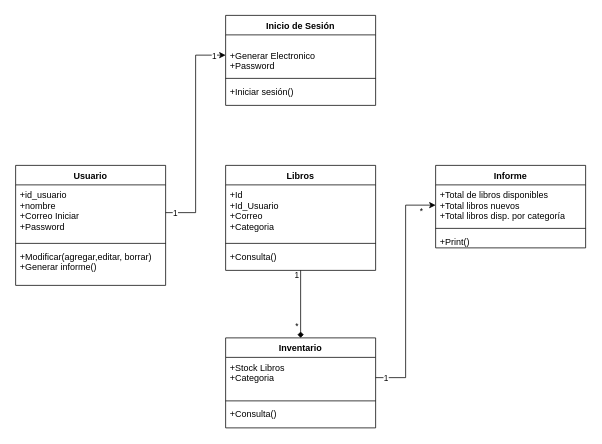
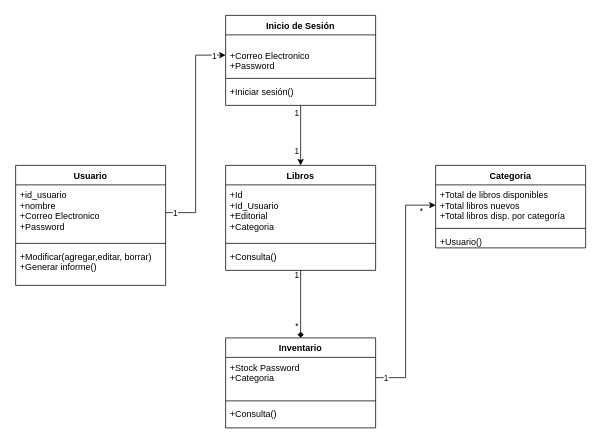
node "+Generar Electronico +Password": label "+Generar Electronico +Password" -> "+Correo Electronico +Password"
edge "Inicio de Sesión" -> "Libros": added, labels "1", "1"
node "Informe": label "Informe" -> "Categoria"
node "+id_usuario +nombre +Correo Iniciar +Password": label "+id_usuario +nombre +Correo Iniciar +Password" -> "+id_usuario +nombre +Correo Electronico +Password"
node "+Id +Id_Usuario +Correo +Categoria": label "+Id +Id_Usuario +Correo +Categoria" -> "+Id +Id_Usuario +Editorial +Categoria"
node "+Print()": label "+Print()" -> "+Usuario()"
node "+Stock Libros +Categoria": label "+Stock Libros +Categoria" -> "+Stock Password +Categoria"
